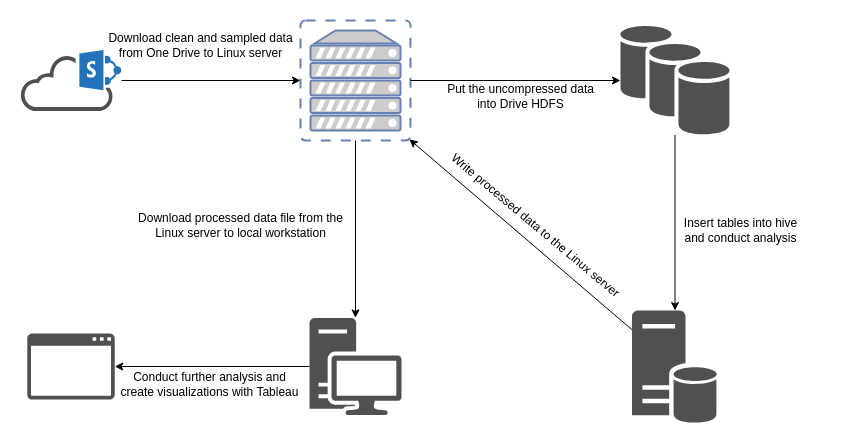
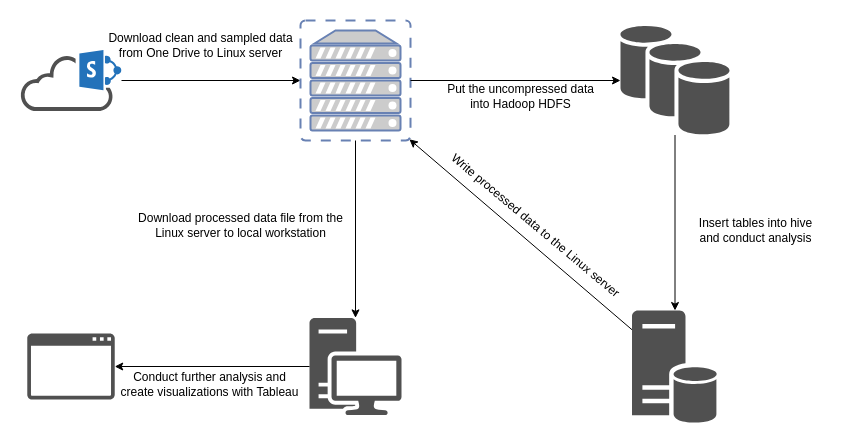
node "Put the uncompressed data into Drive HDFS": label "Put the uncompressed data into Drive HDFS" -> "Put the uncompressed data into Hadoop HDFS"
node "Insert tables into hive and conduct analysis": moved (741, 231) -> (756, 231)
